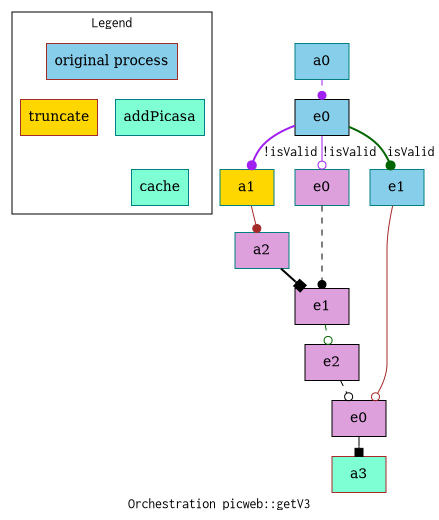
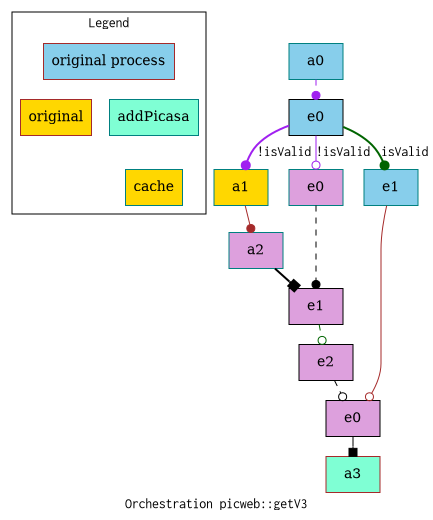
node "truncate": label "truncate" -> "original"
node "cache": fillcolor aquamarine -> gold
